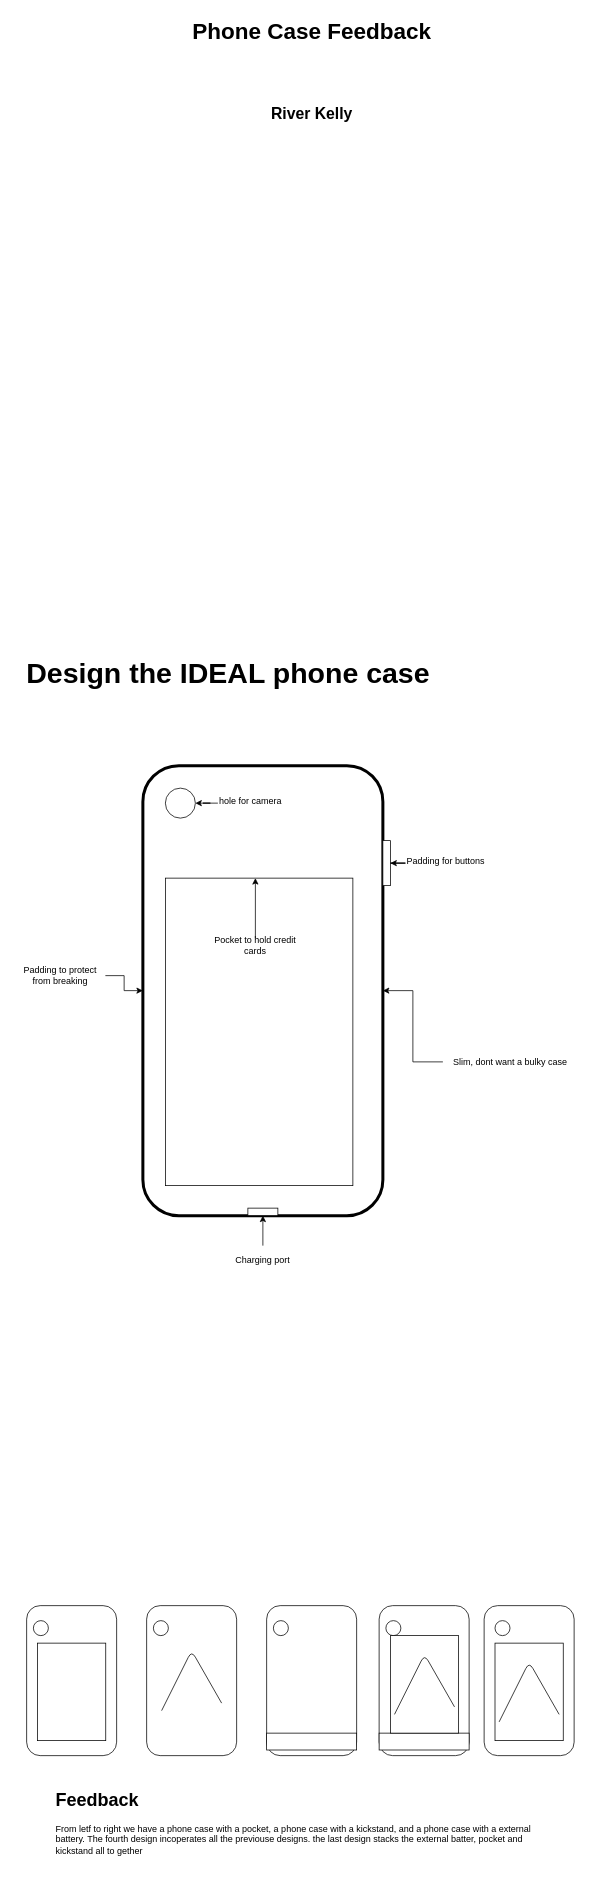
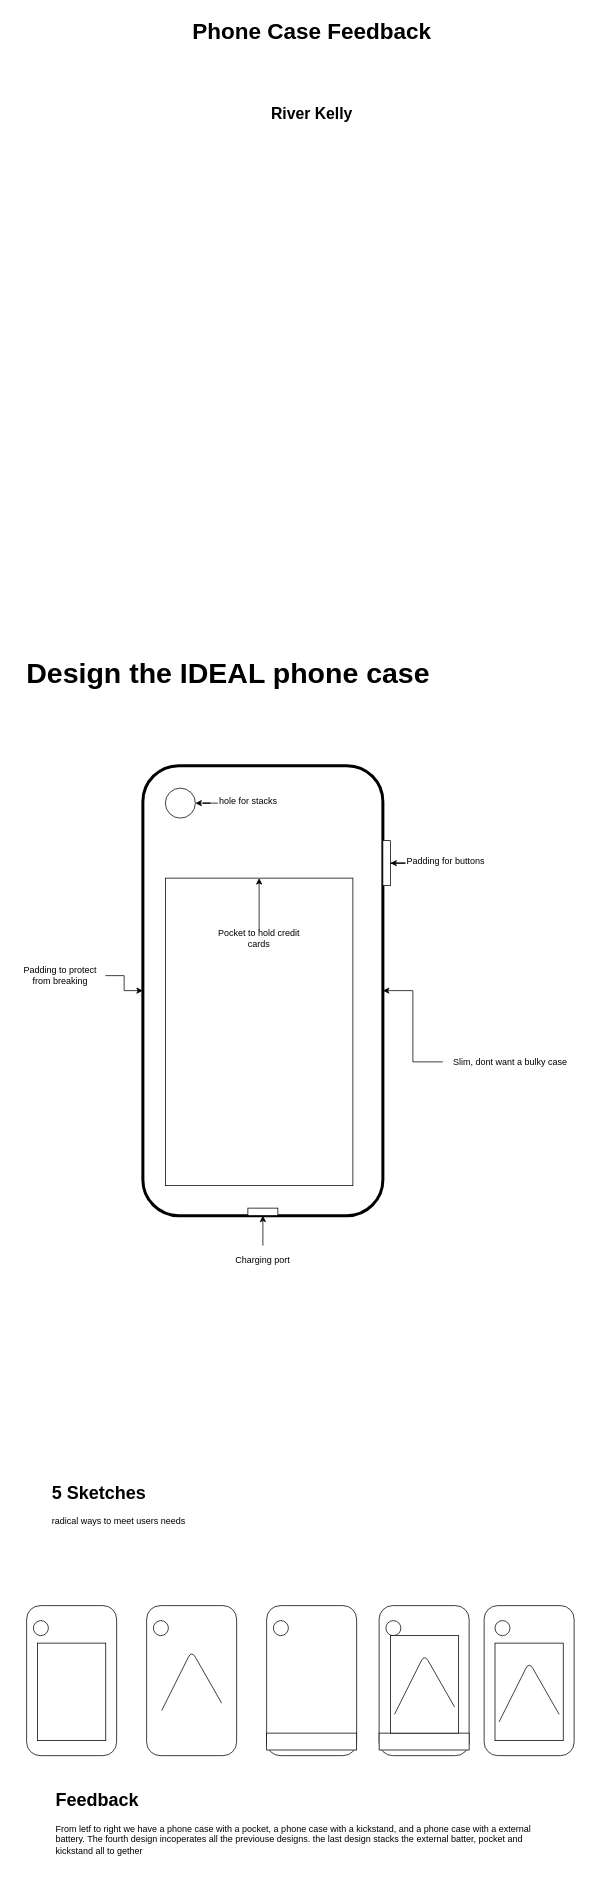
node "hole for camera": label "hole for camera" -> "hole for stacks"
node "Pocket to hold credit cards": moved (255, 945) -> (259, 938)
node "5 Sketchesradical ways to meet users needs": added
